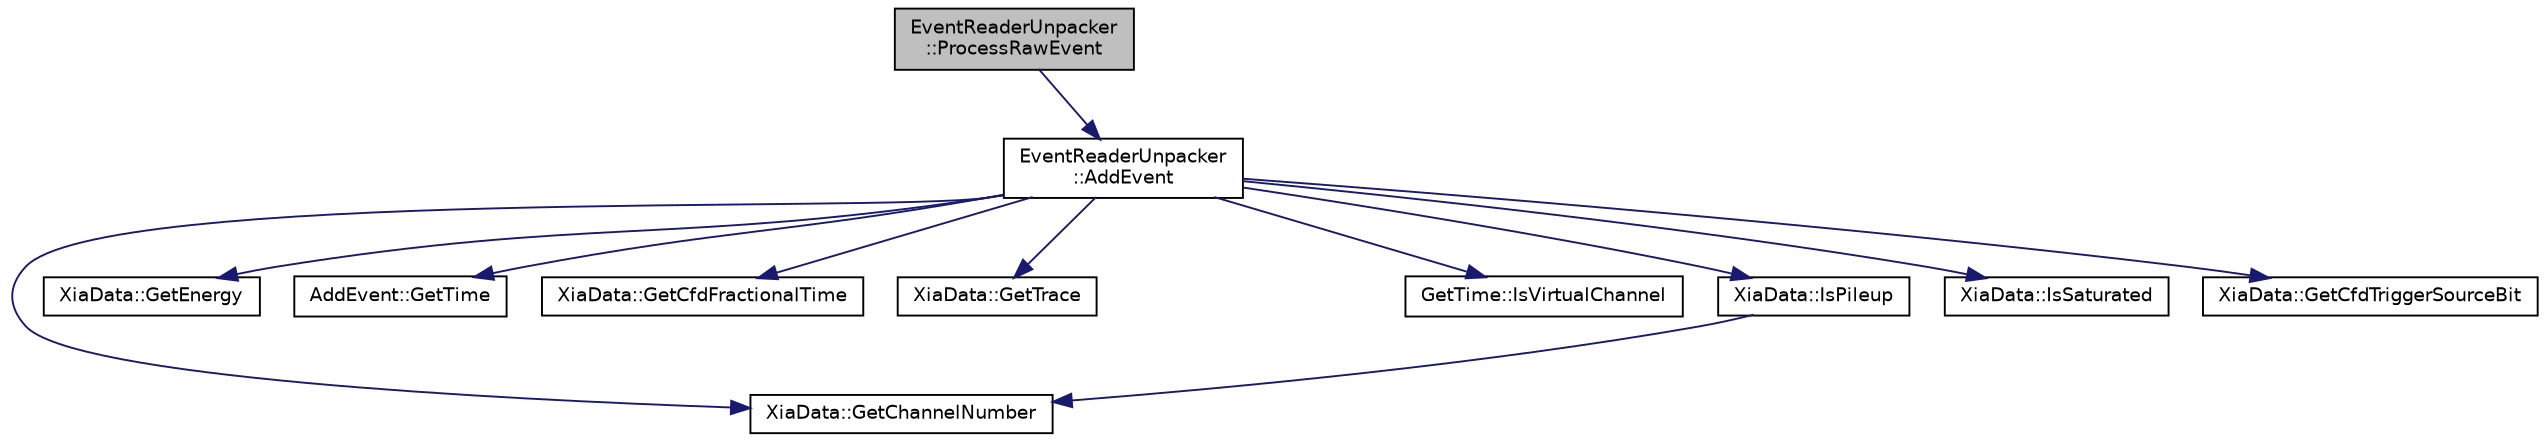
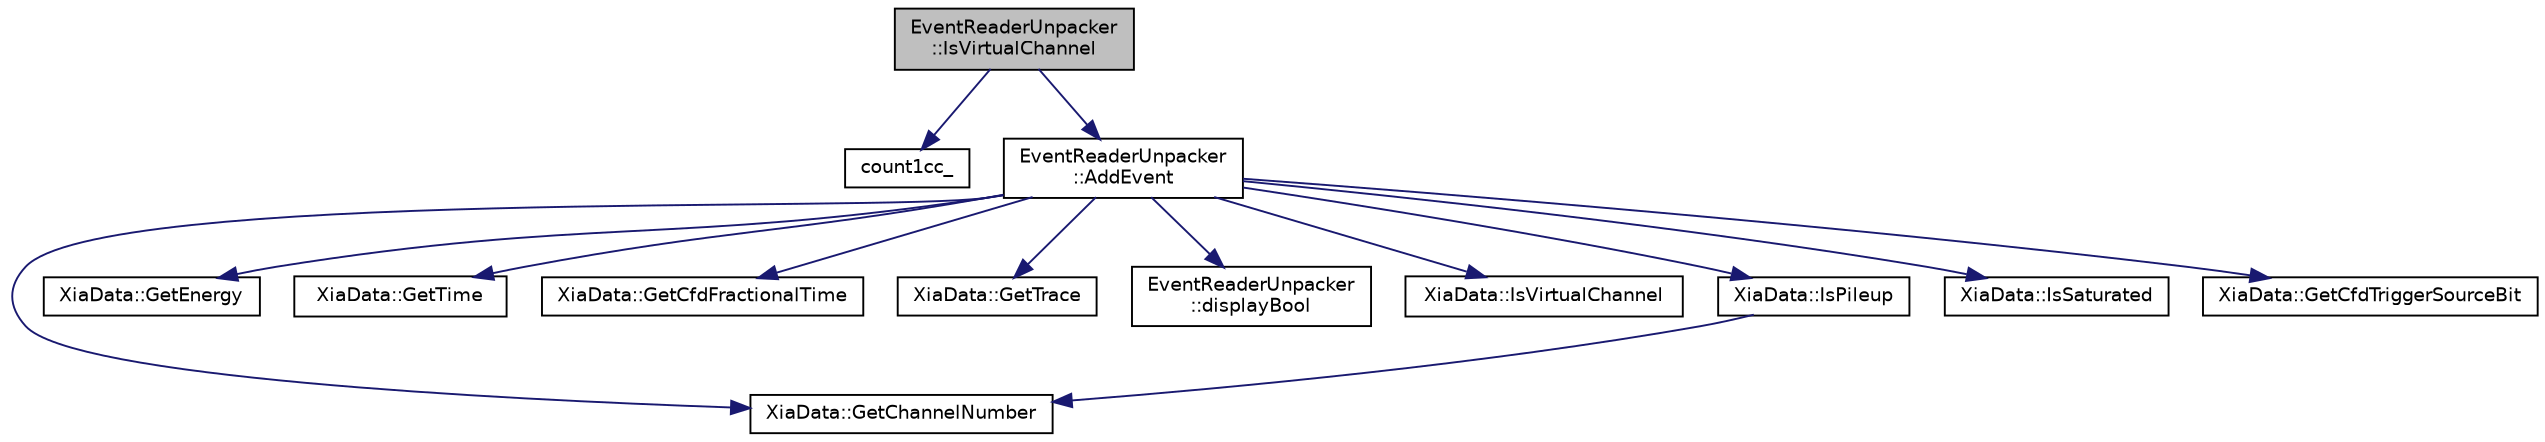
node "EventReaderUnpacker ::ProcessRawEvent": label "EventReaderUnpacker ::ProcessRawEvent" -> "EventReaderUnpacker ::IsVirtualChannel"
node "count1cc_": added
node "AddEvent::GetTime": label "AddEvent::GetTime" -> "XiaData::GetTime"
node "EventReaderUnpacker ::displayBool": added
node "GetTime::IsVirtualChannel": label "GetTime::IsVirtualChannel" -> "XiaData::IsVirtualChannel"
